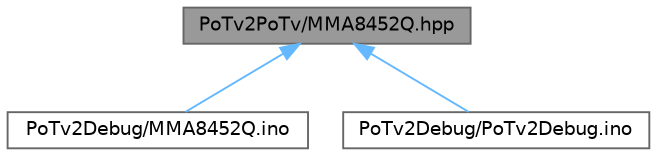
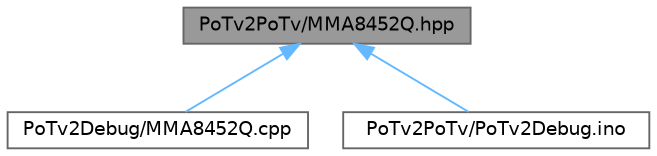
node "PoTv2Debug/MMA8452Q.ino": label "PoTv2Debug/MMA8452Q.ino" -> "PoTv2Debug/MMA8452Q.cpp"
node "PoTv2Debug/PoTv2Debug.ino": label "PoTv2Debug/PoTv2Debug.ino" -> "PoTv2PoTv/PoTv2Debug.ino"
